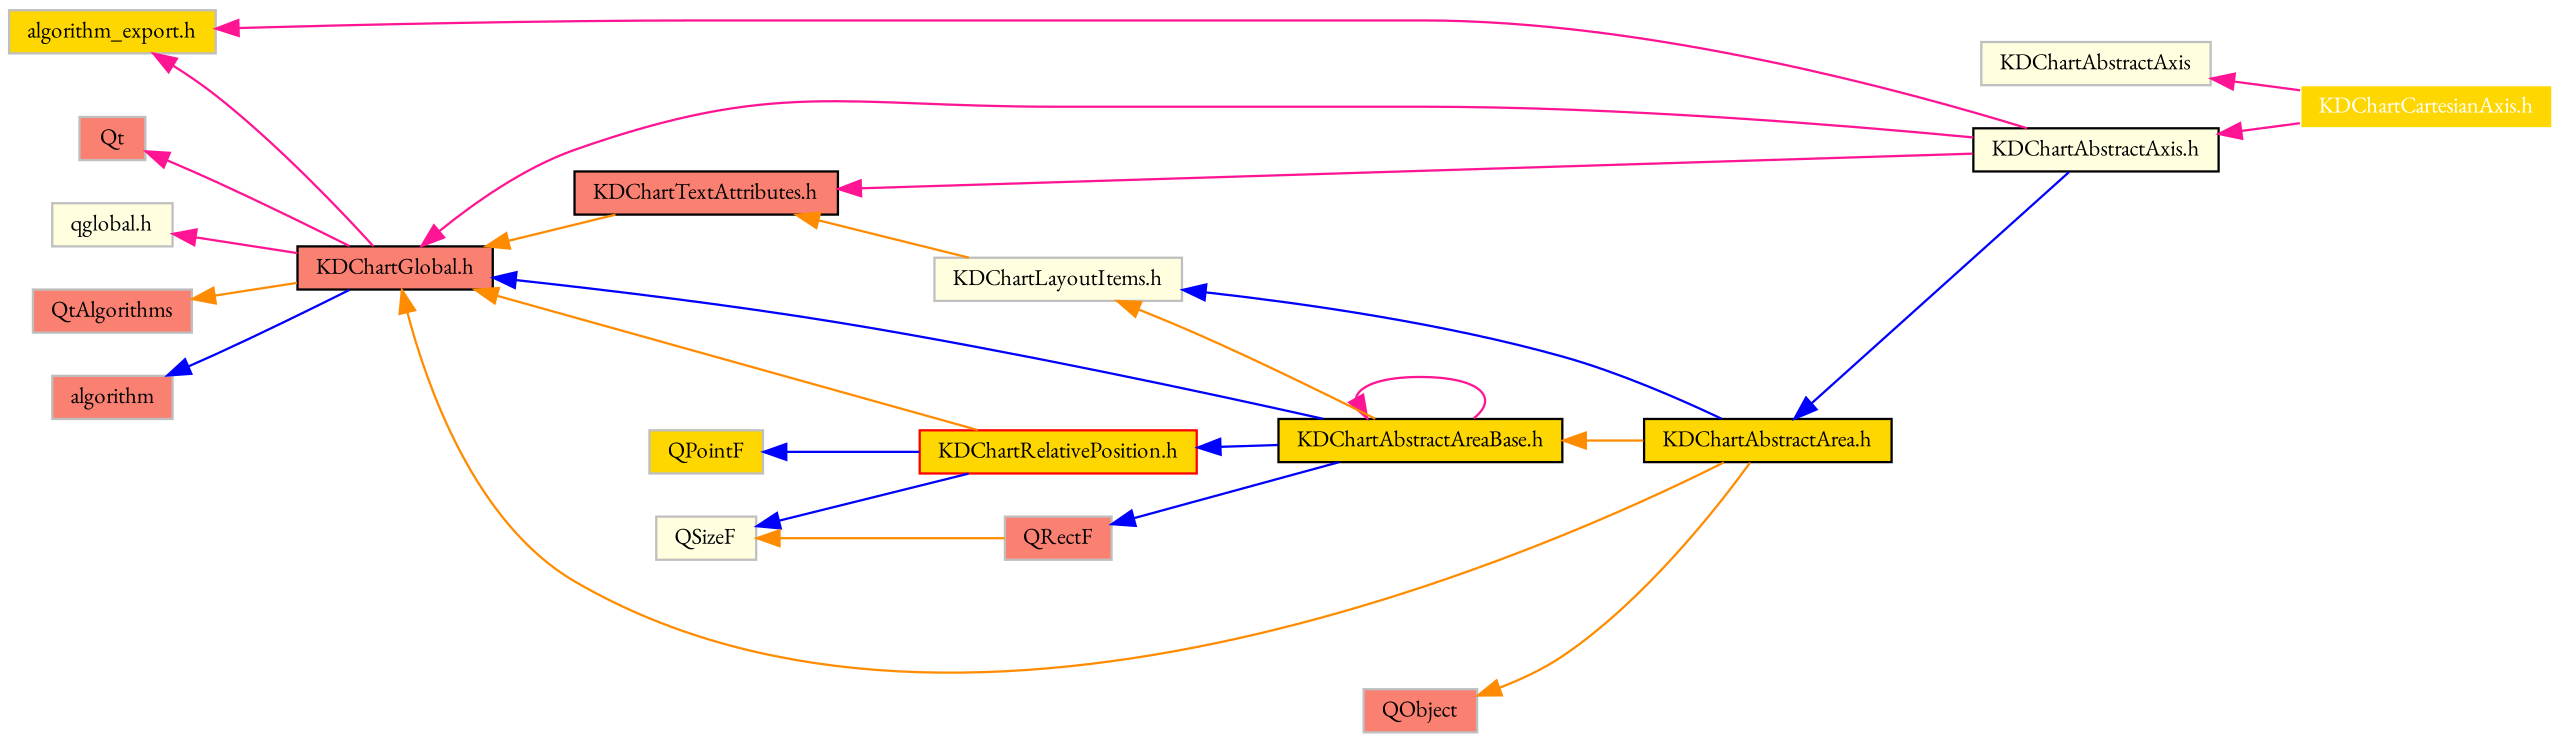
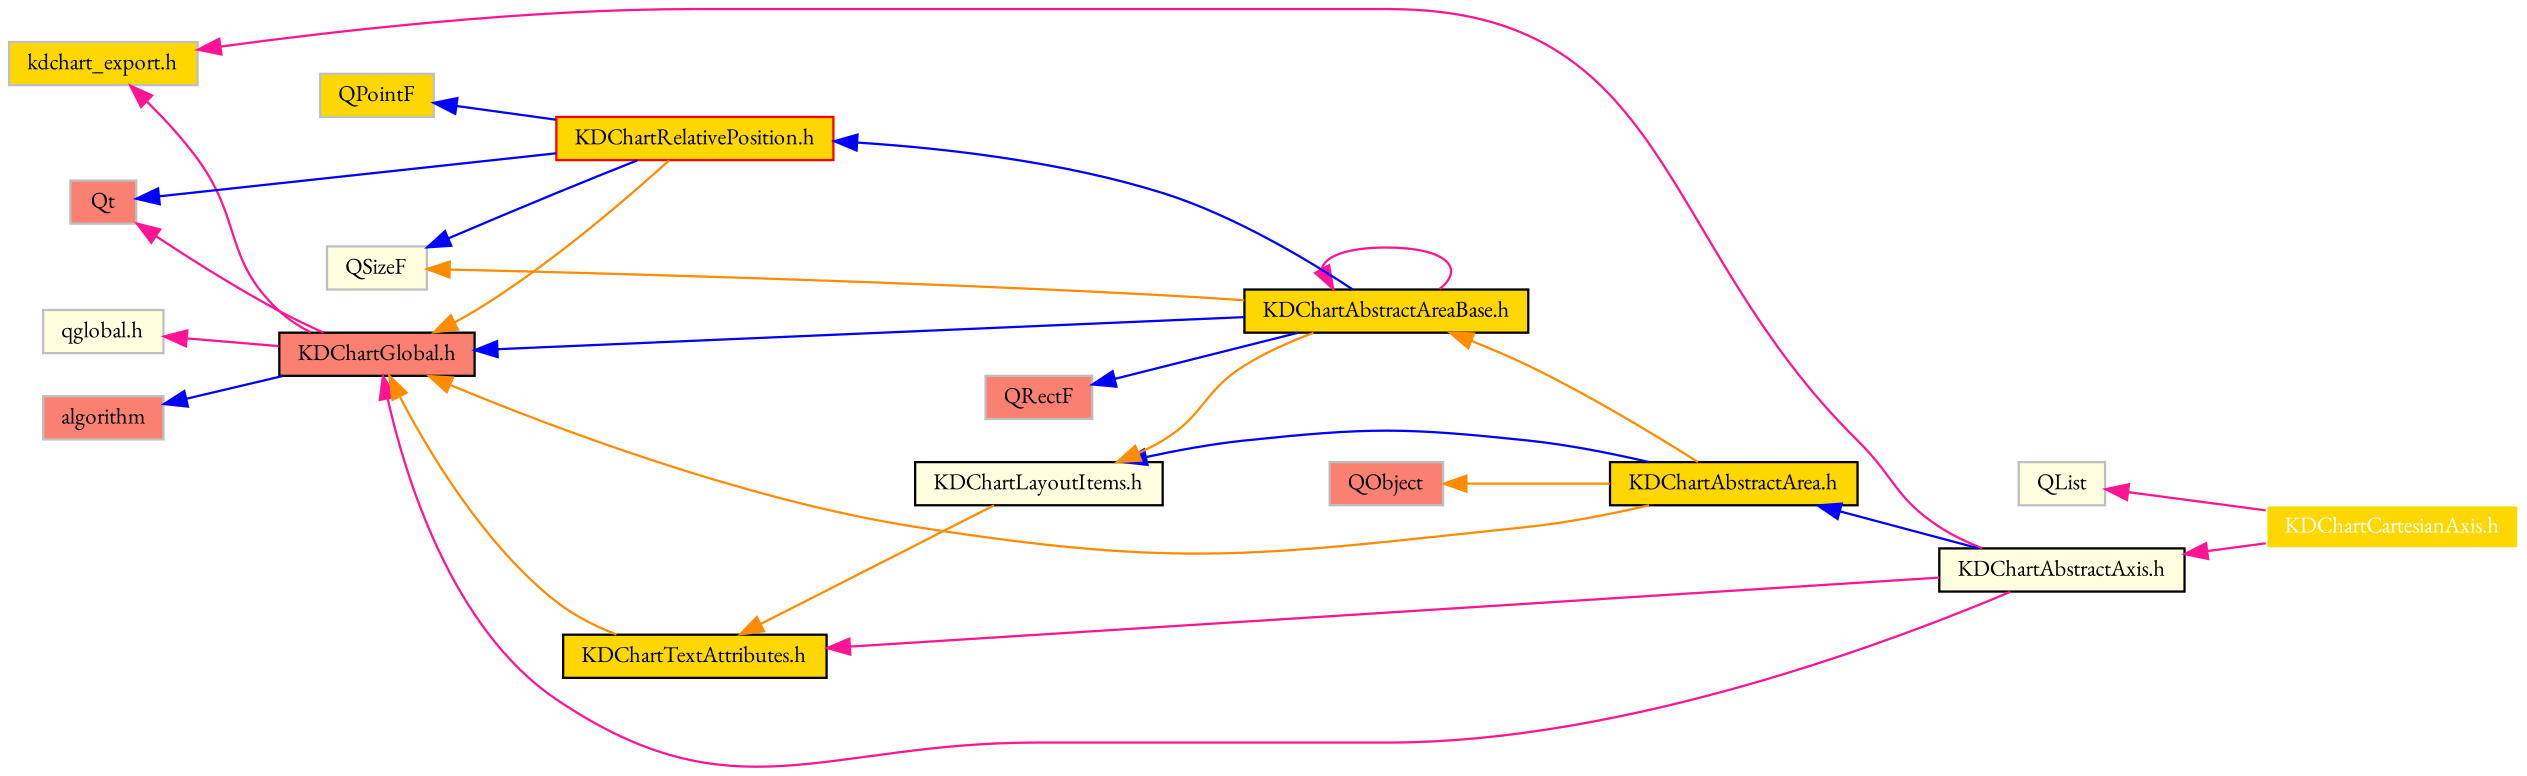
node "algorithm_export.h": label "algorithm_export.h" -> "kdchart_export.h"
node "KDChartAbstractAxis": label "KDChartAbstractAxis" -> "QList"
edge "KDChartRelativePosition.h" -> "Qt": added
node "KDChartTextAttributes.h": fillcolor salmon -> gold
node "KDChartLayoutItems.h": color grey75 -> black
node "QtAlgorithms": removed
edge "QRectF" -> "QSizeF": now "KDChartAbstractAreaBase.h" -> "QSizeF"
